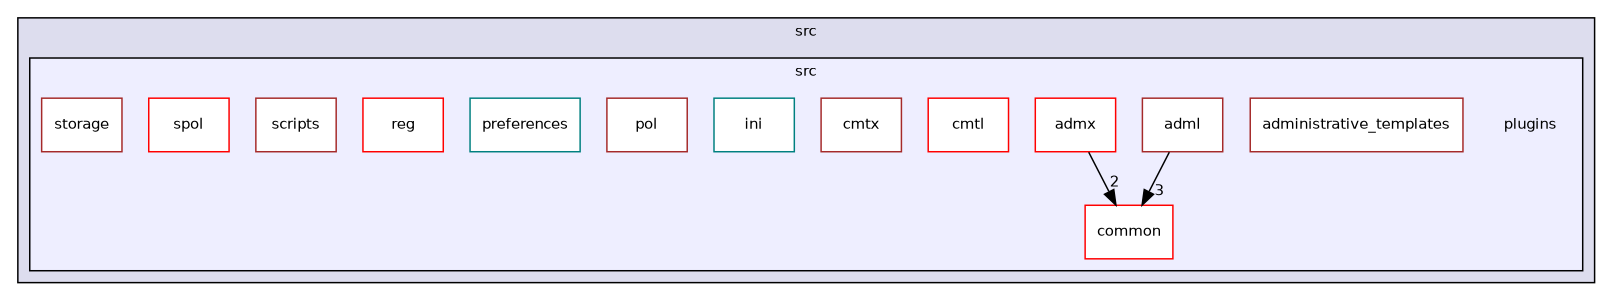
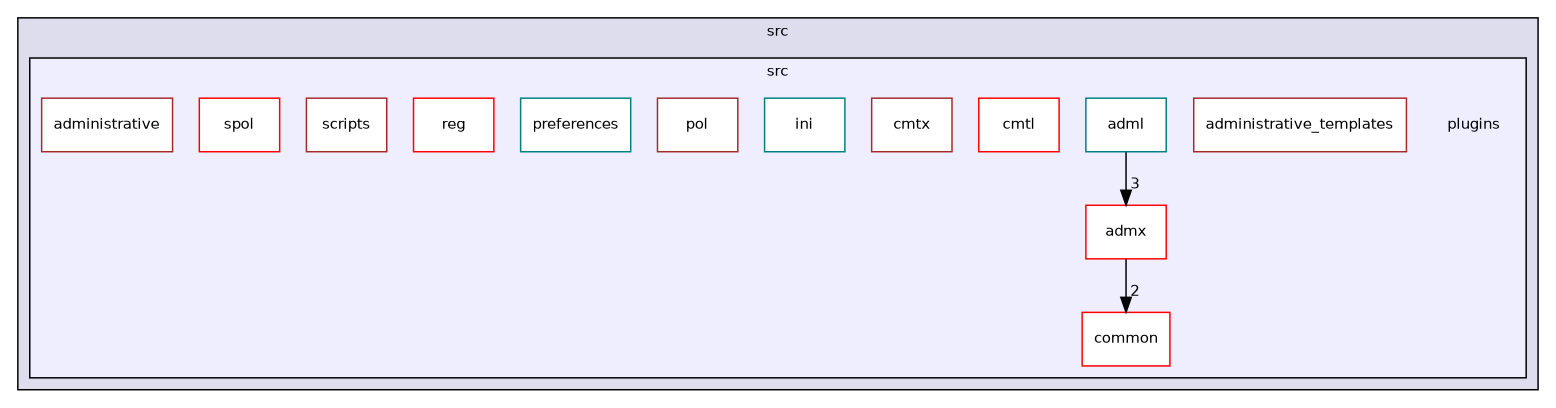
node "storage": label "storage" -> "administrative"
node "adml": color brown -> teal
edge "adml" -> "common": now "adml" -> "admx"
